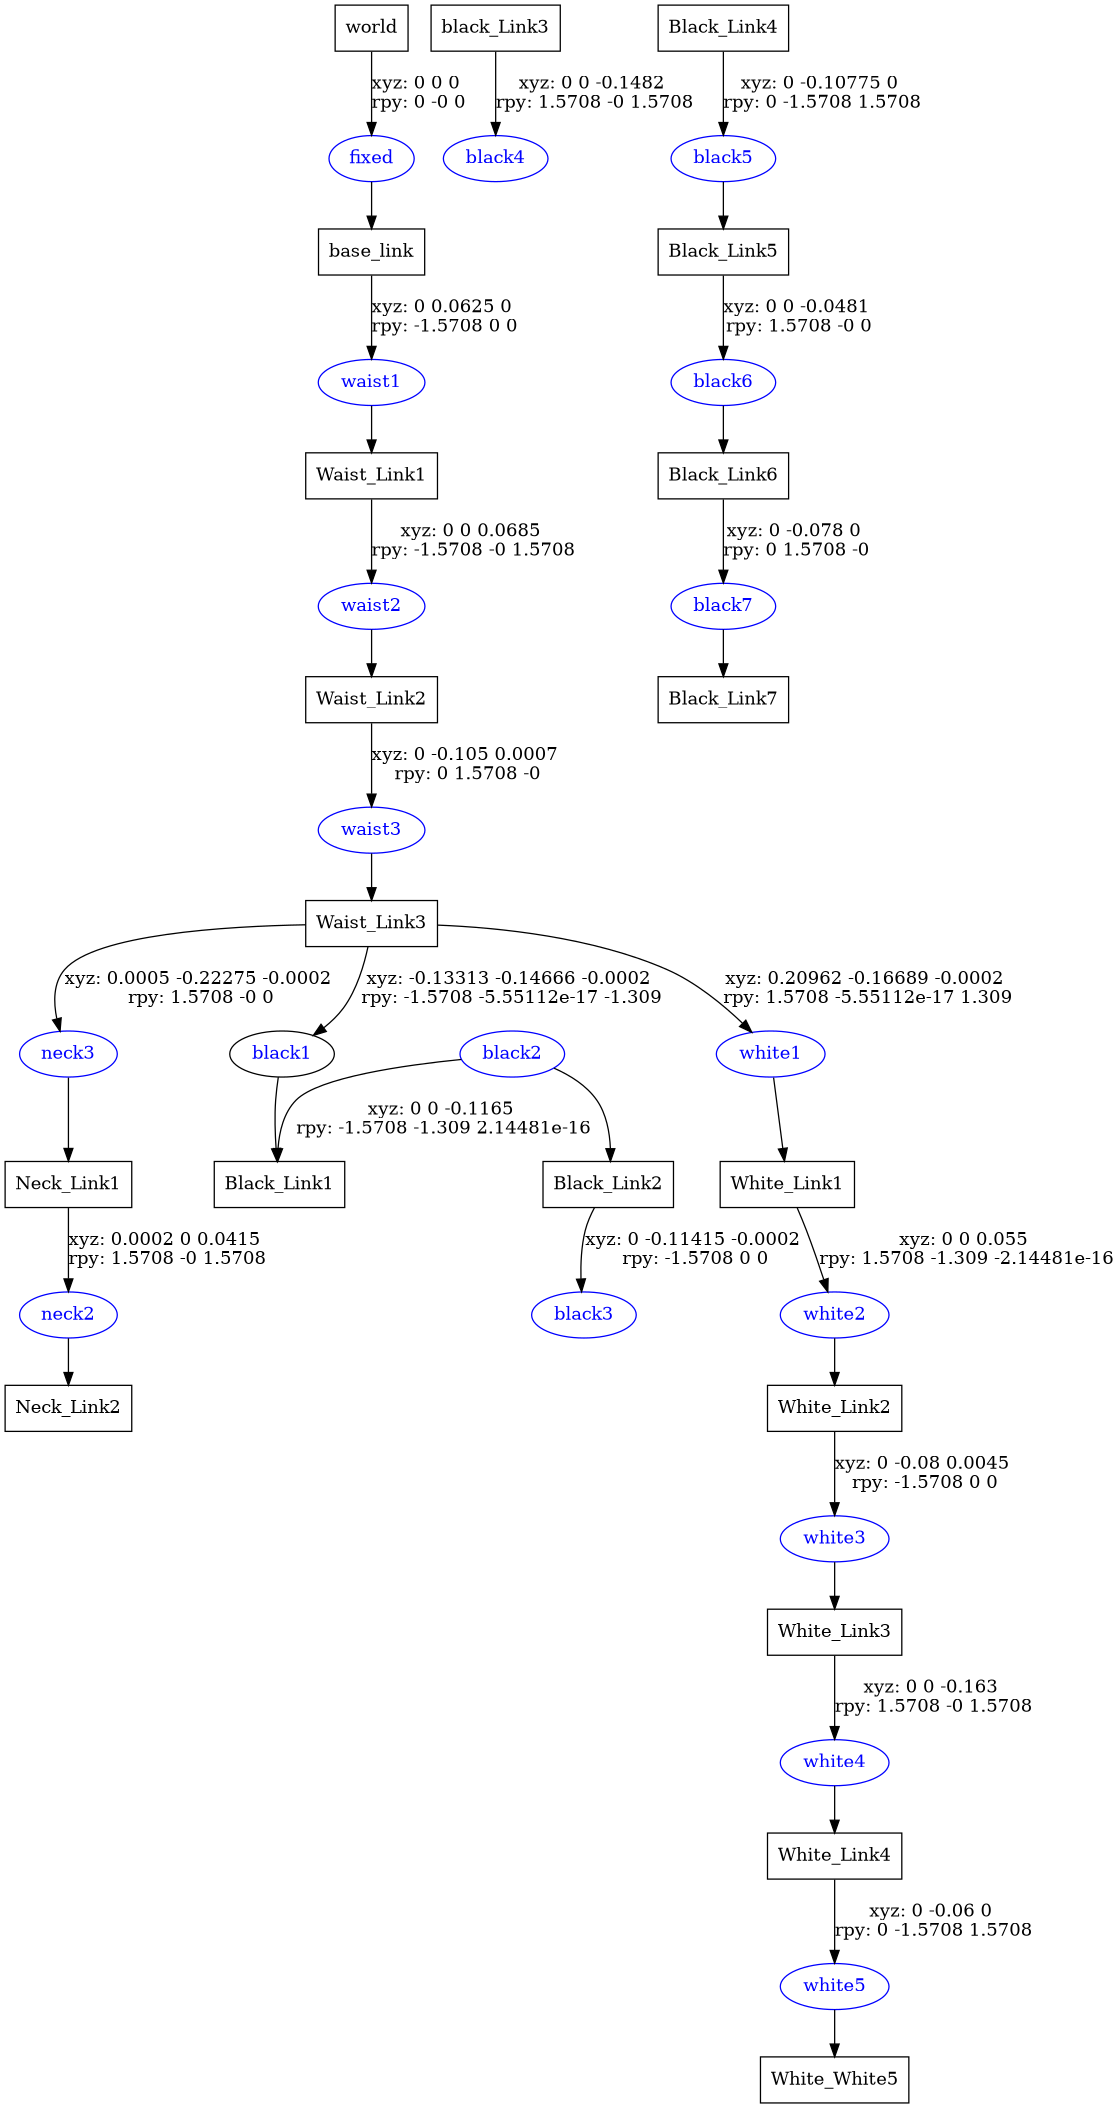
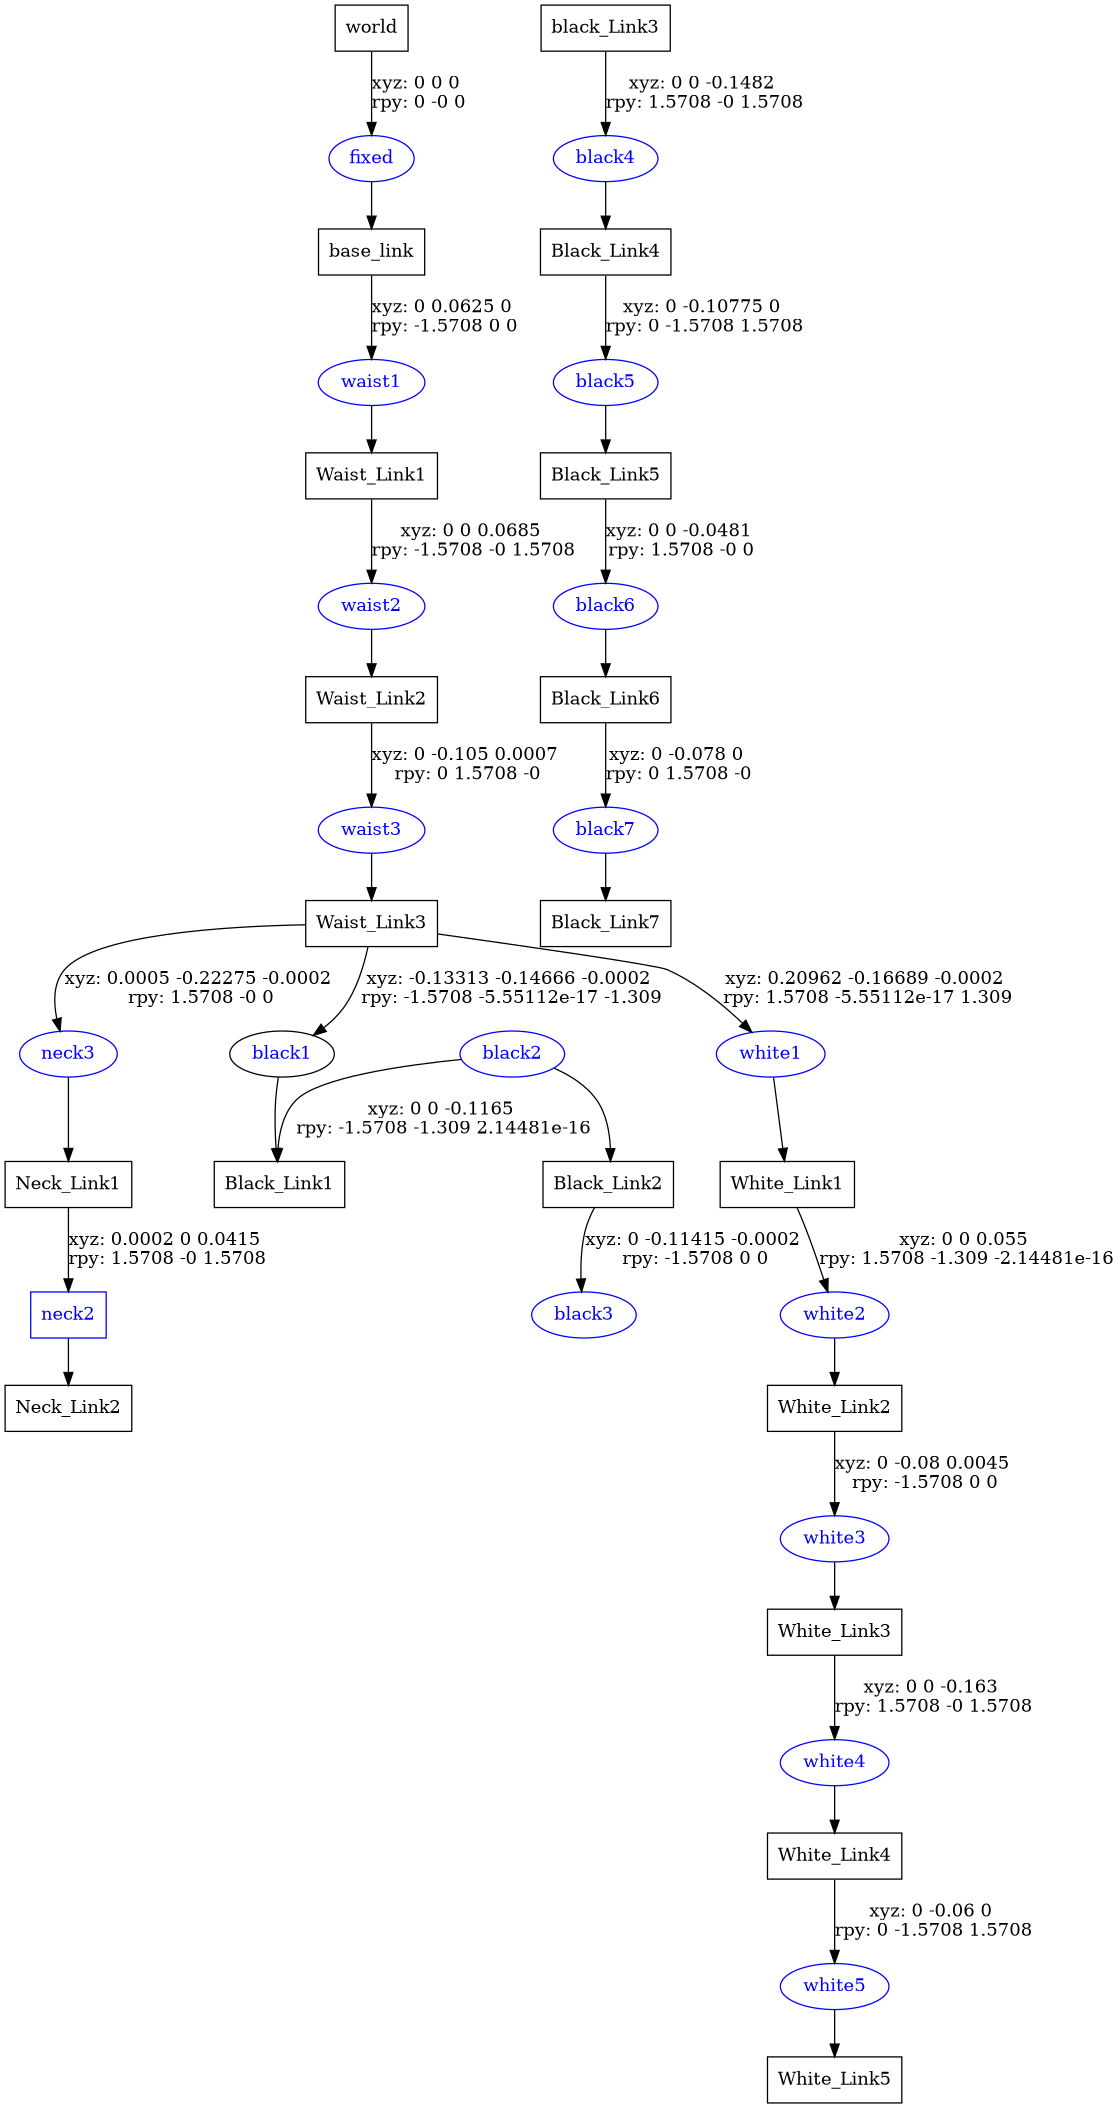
edge "black4" -> "Black_Link4": added
node "neck2": shape ellipse -> box
node "White_White5": label "White_White5" -> "White_Link5"
